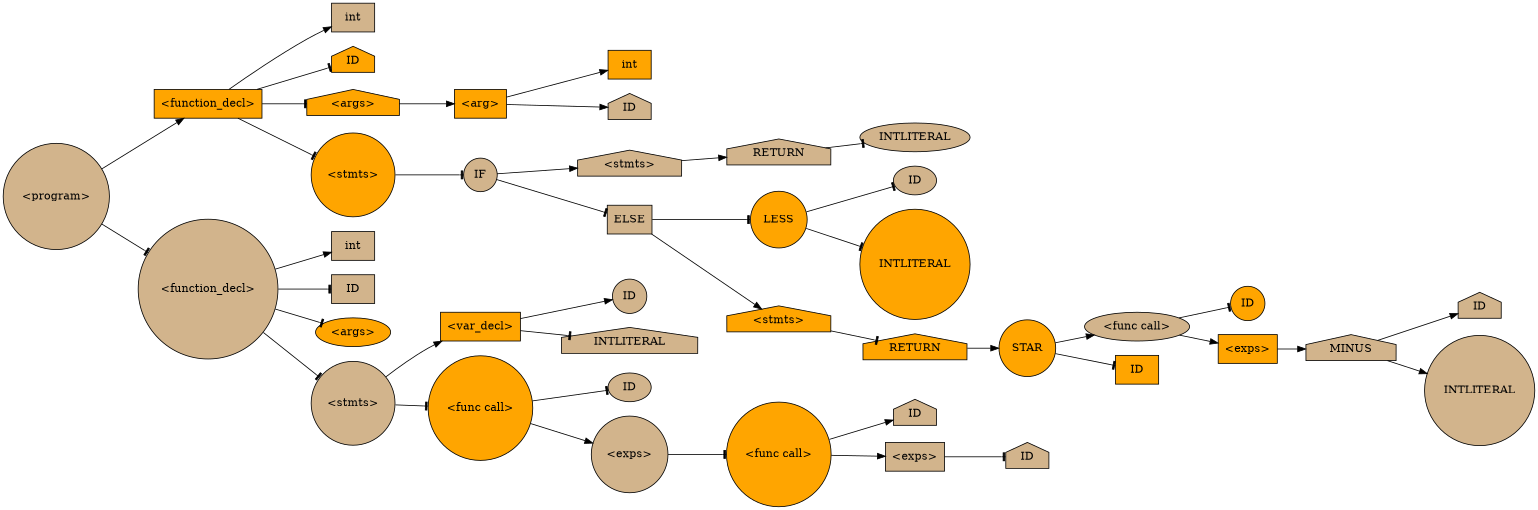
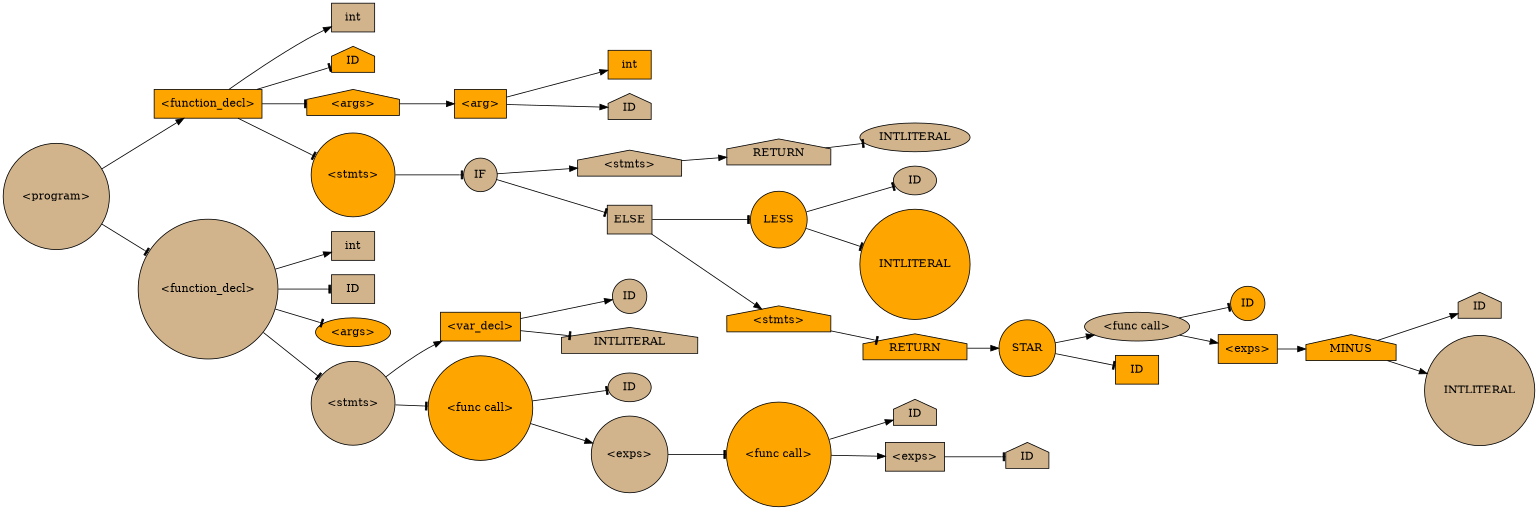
node "MINUS": fillcolor tan -> orange
